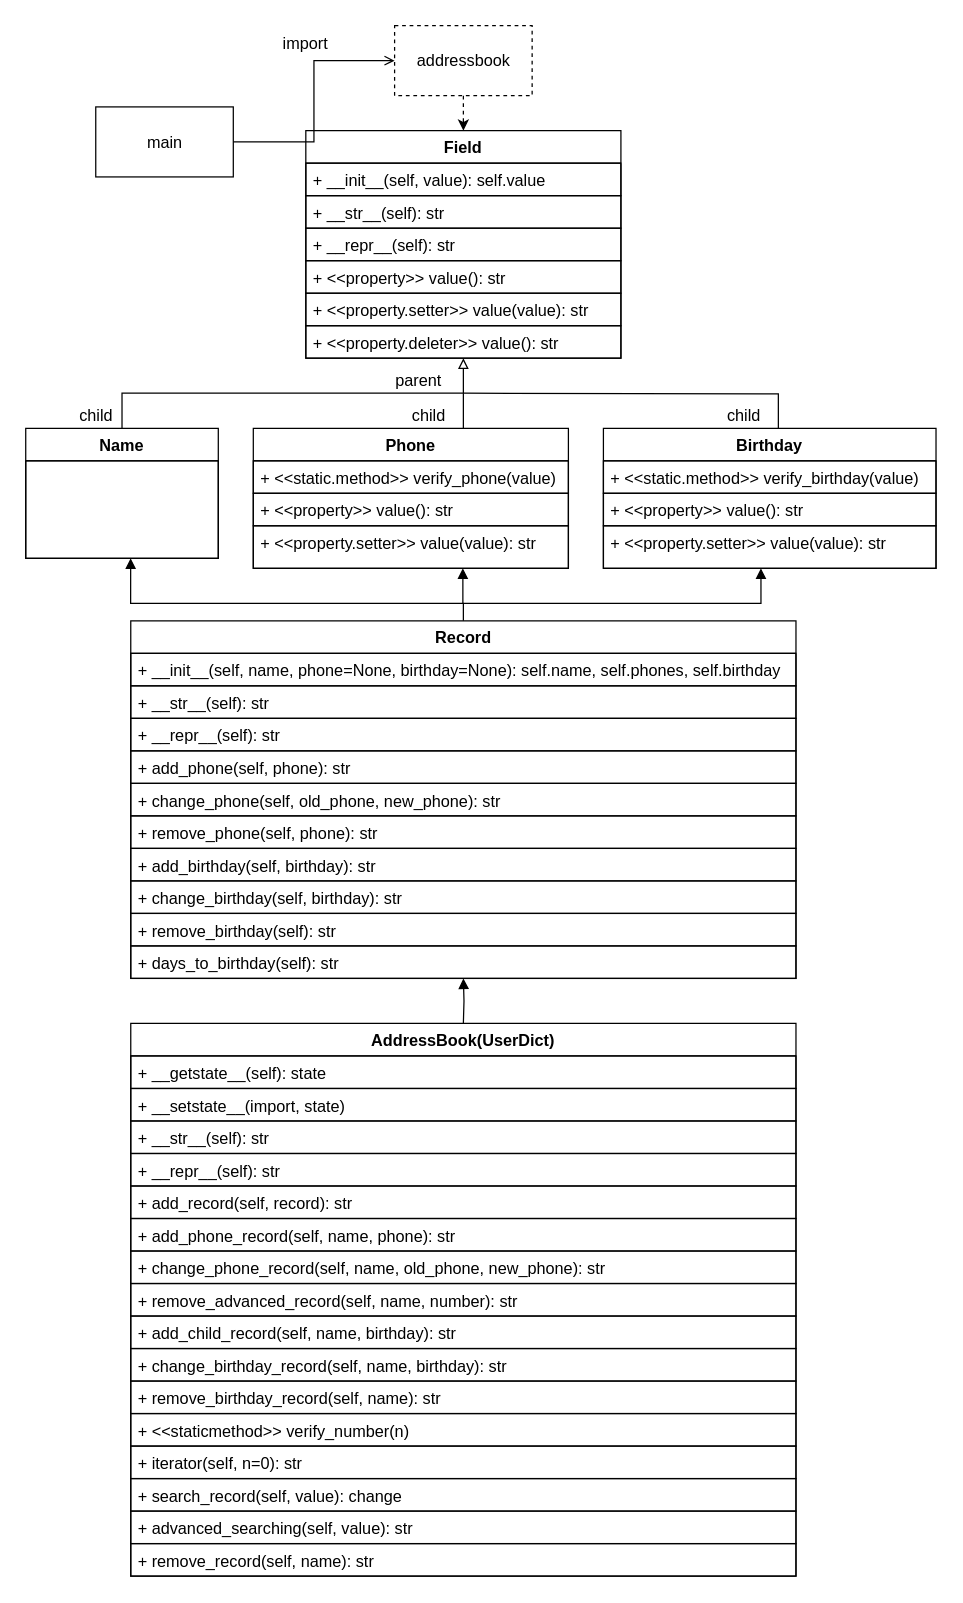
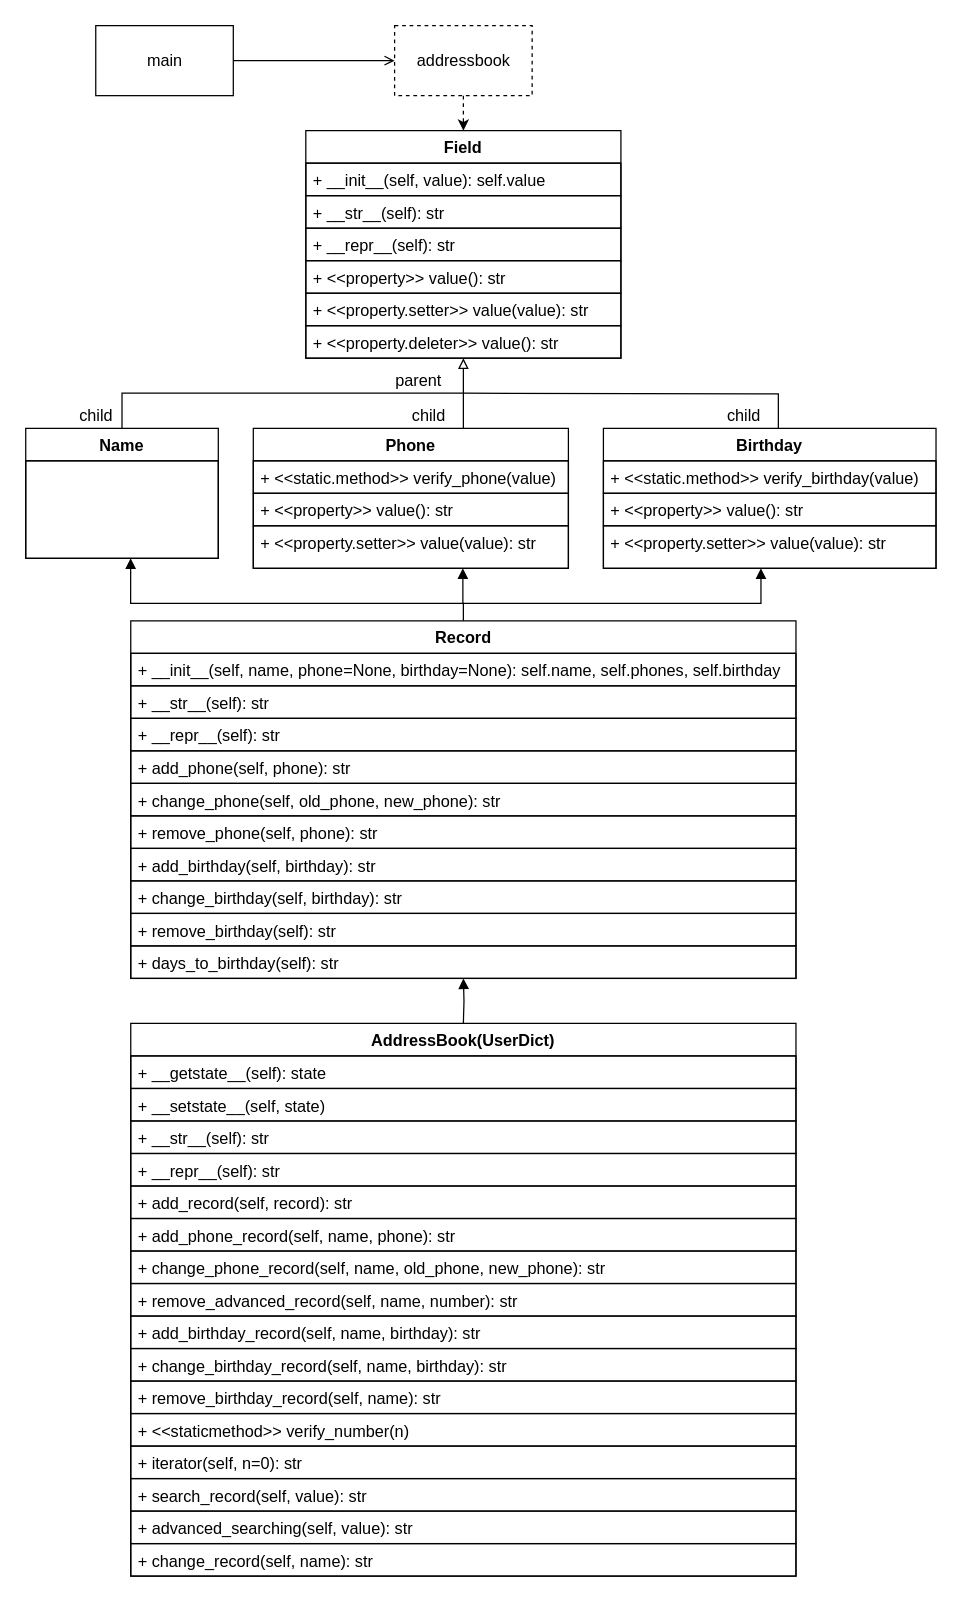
node "import": removed
node "main": moved (164, 142) -> (164, 61)
node "+ __setstate__(import, state)": label "+ __setstate__(import, state)" -> "+ __setstate__(self, state)"
node "+ add_child_record(self, name, birthday): str": label "+ add_child_record(self, name, birthday): str" -> "+ add_birthday_record(self, name, birthday): str"
node "+ search_record(self, value): change": label "+ search_record(self, value): change" -> "+ search_record(self, value): str"
node "+ remove_record(self, name): str": label "+ remove_record(self, name): str" -> "+ change_record(self, name): str"
